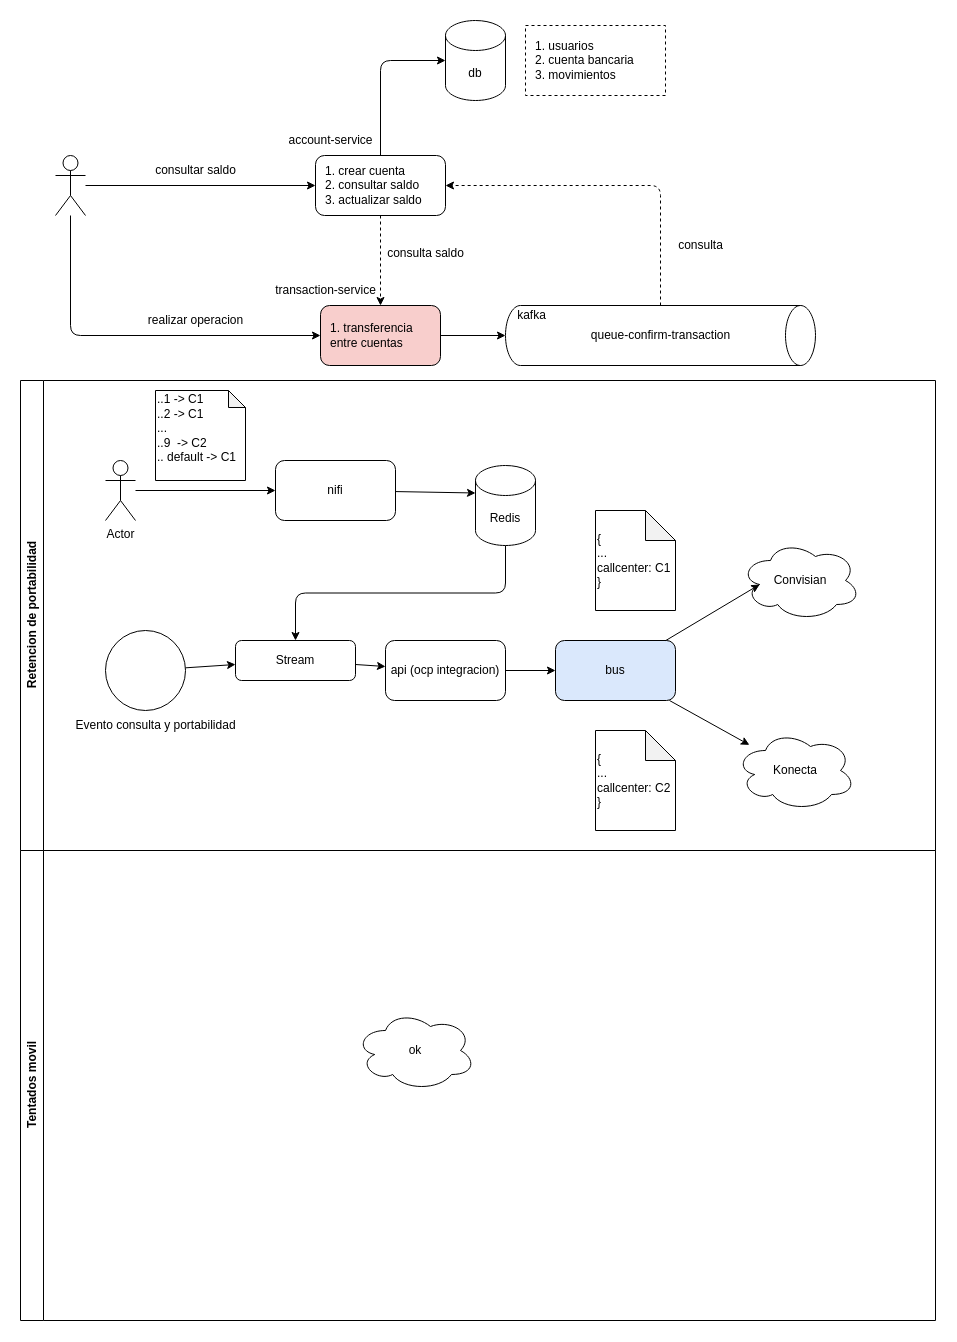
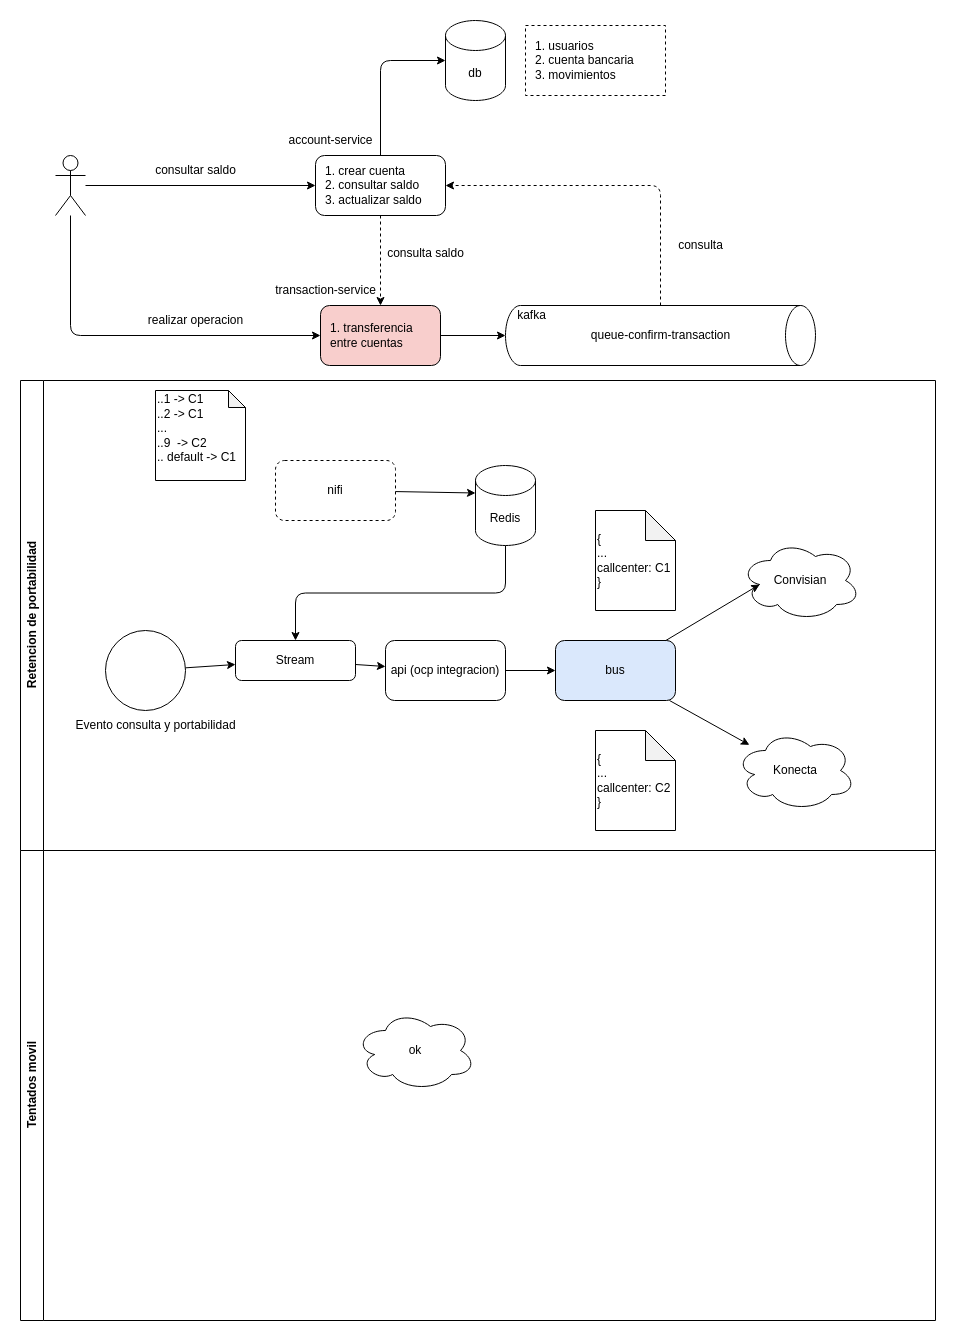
node "Actor": removed
edge "Actor" -> "nifi": removed
node "nifi": style solid -> dashed
